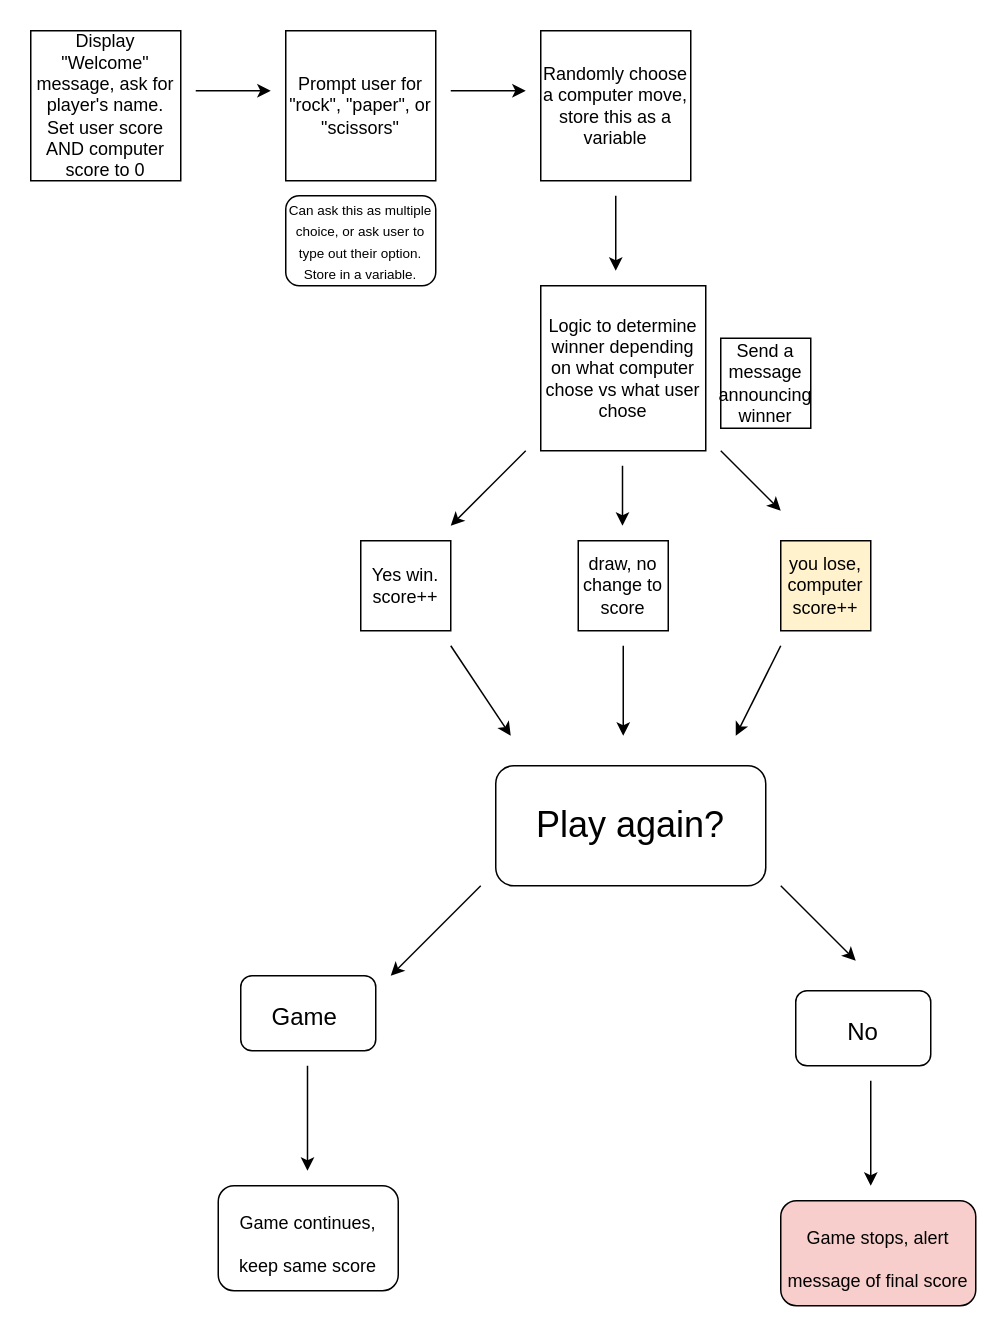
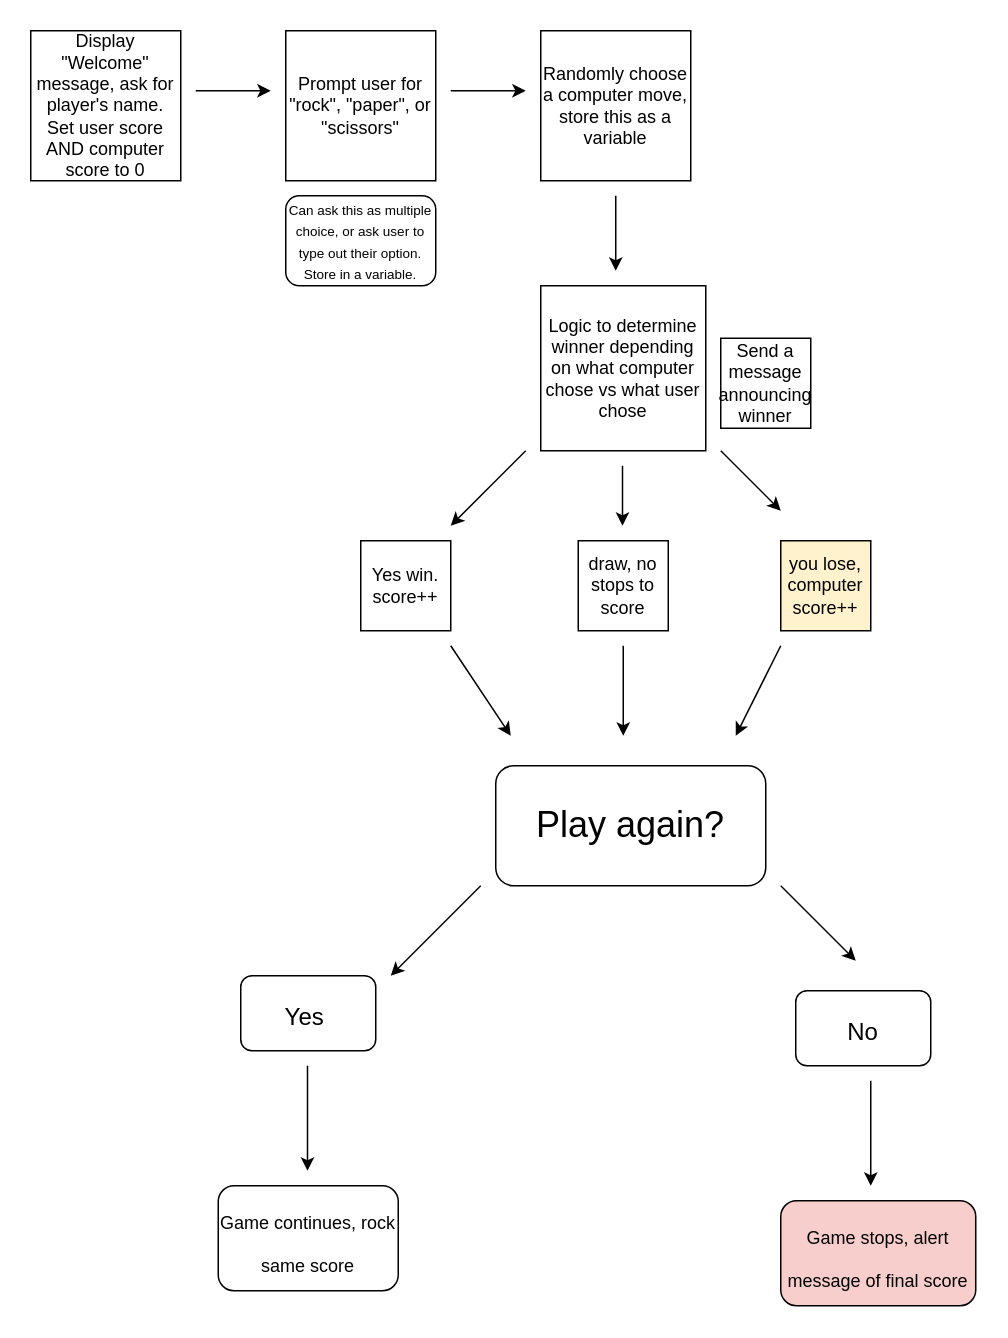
node "draw, no change to score": label "draw, no change to score" -> "draw, no stops to score"
node "Game": label "Game" -> "Yes"
node "Game continues, keep same score": label "Game continues, keep same score" -> "Game continues, rock same score"
